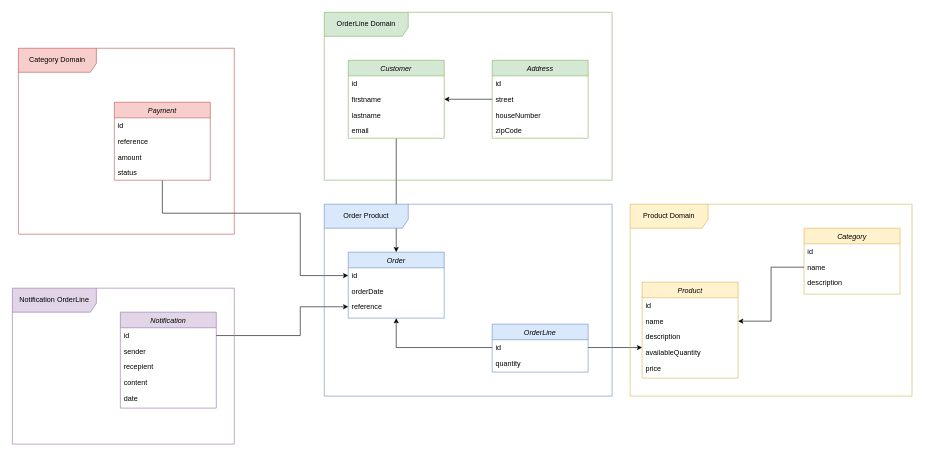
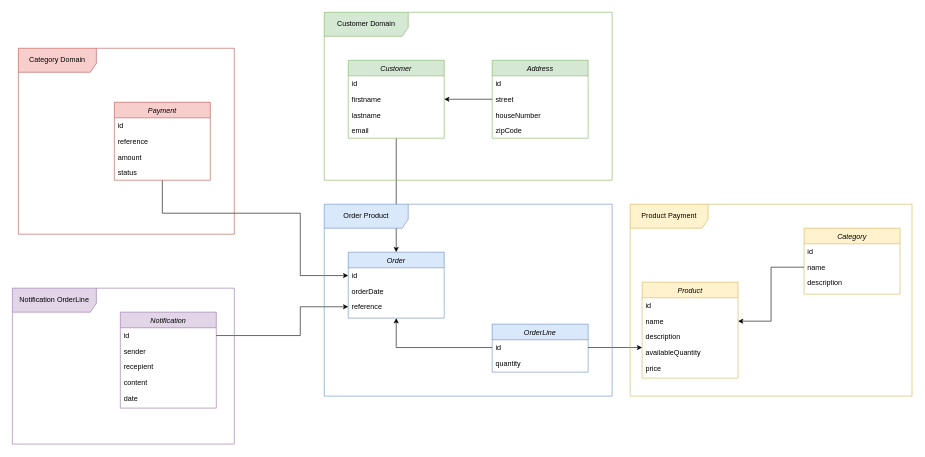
node "OrderLine Domain": label "OrderLine Domain" -> "Customer Domain"
node "Product Domain": label "Product Domain" -> "Product Payment"
